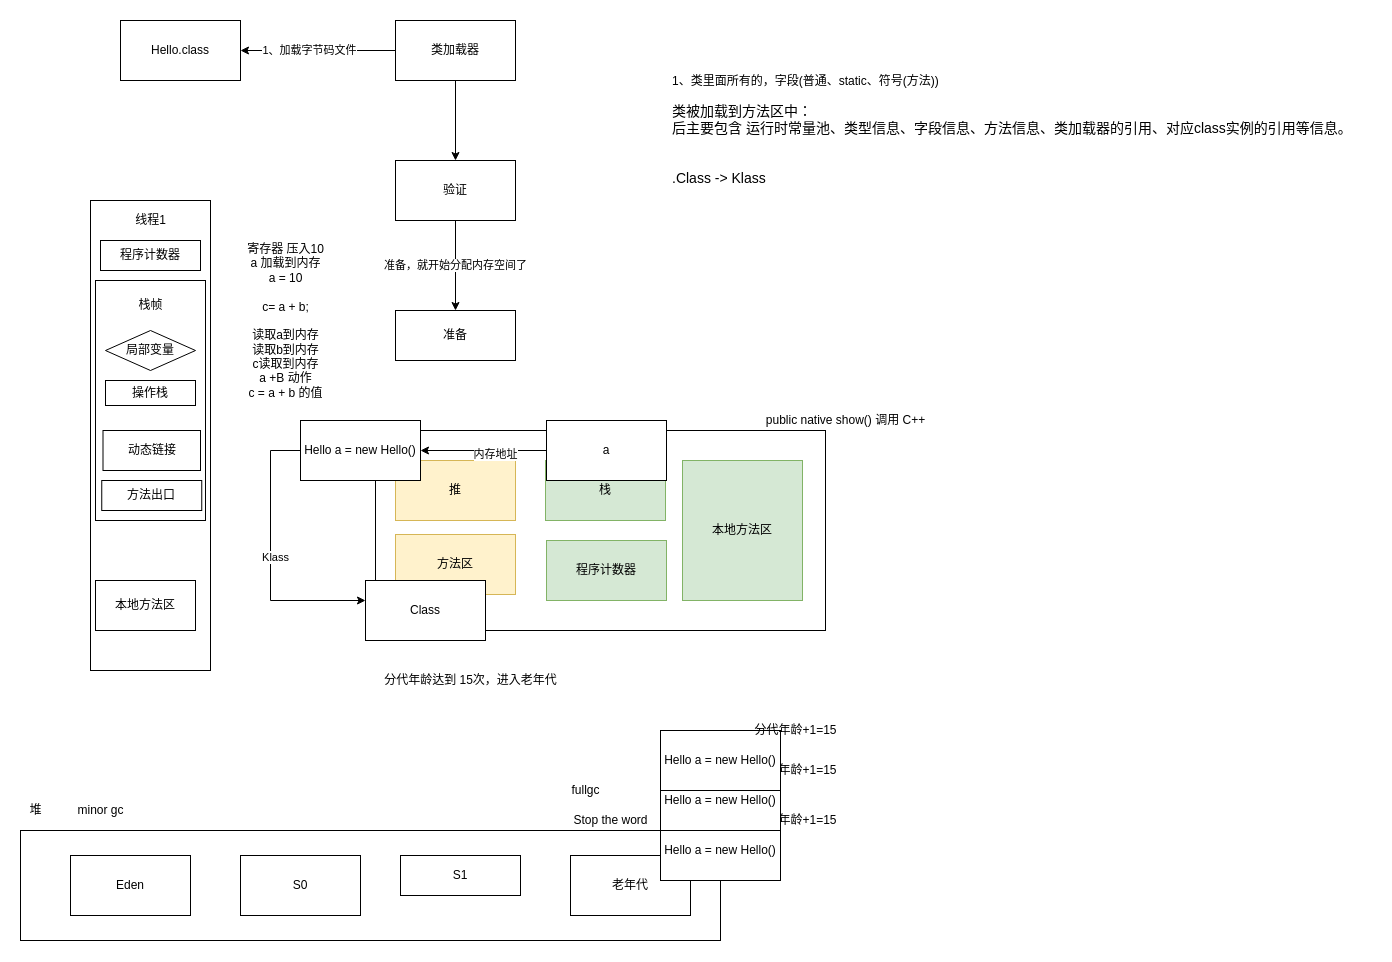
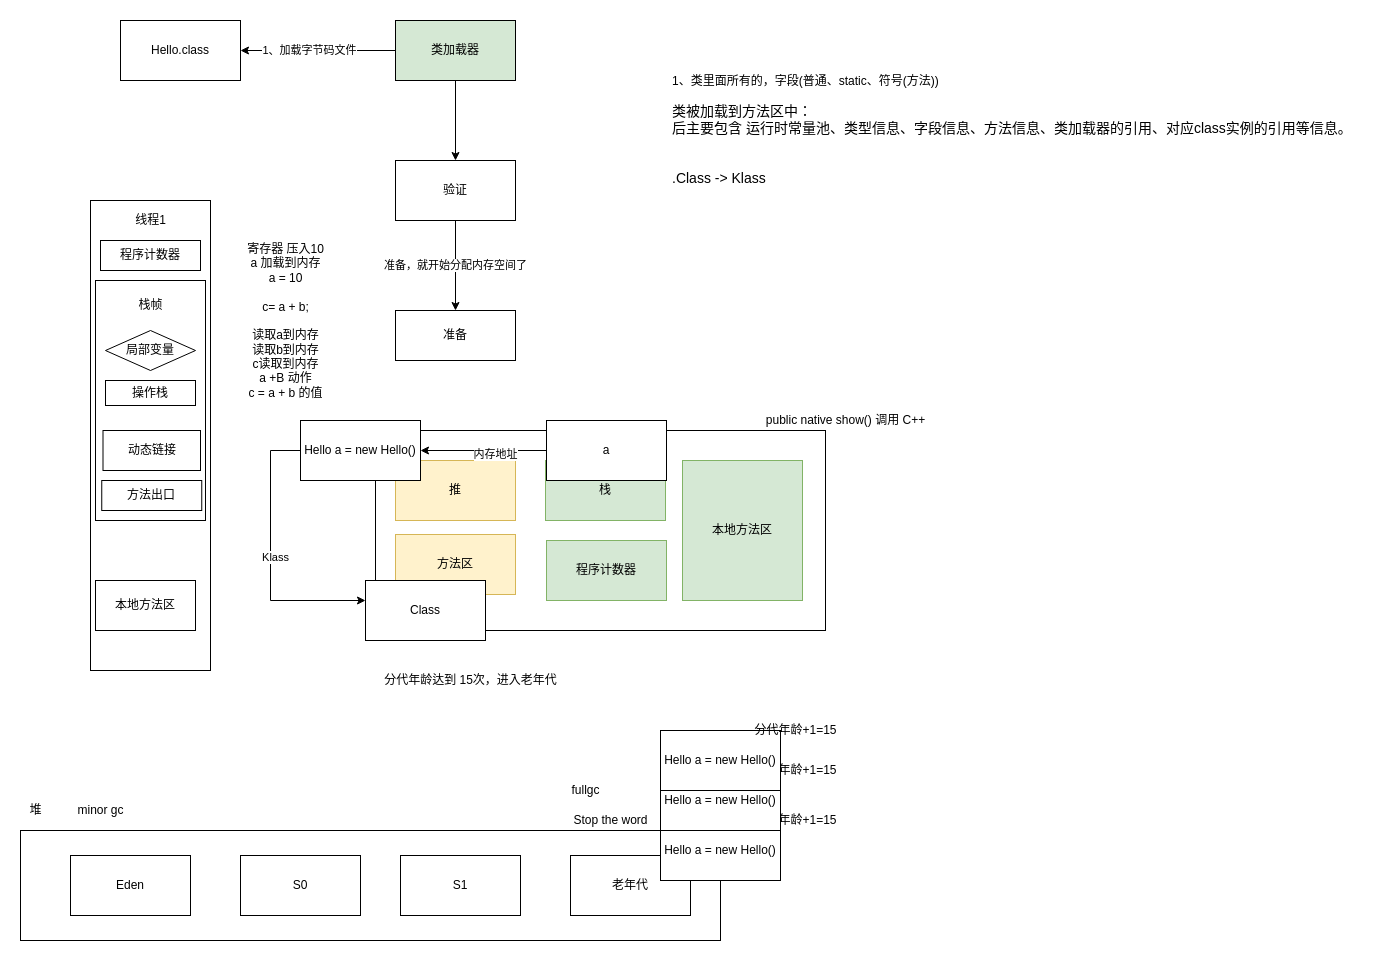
node "类加载器": fillcolor #ffffff -> #d5e8d4
node "S1": size 120x40 -> 120x60
